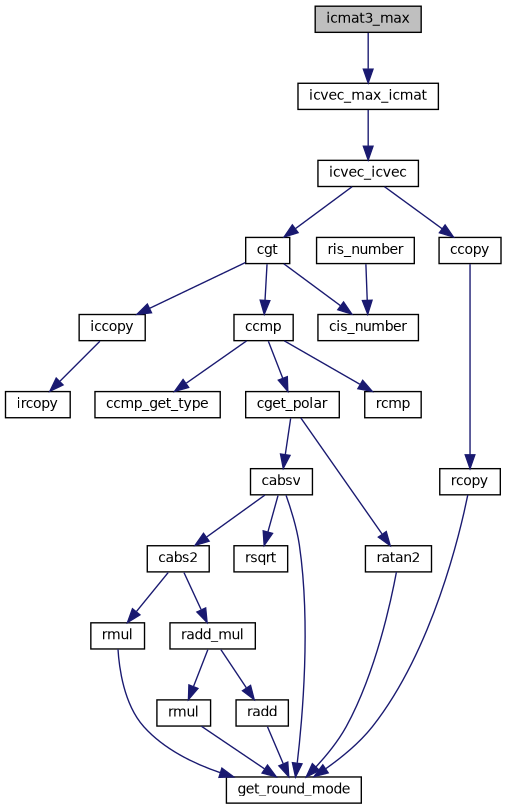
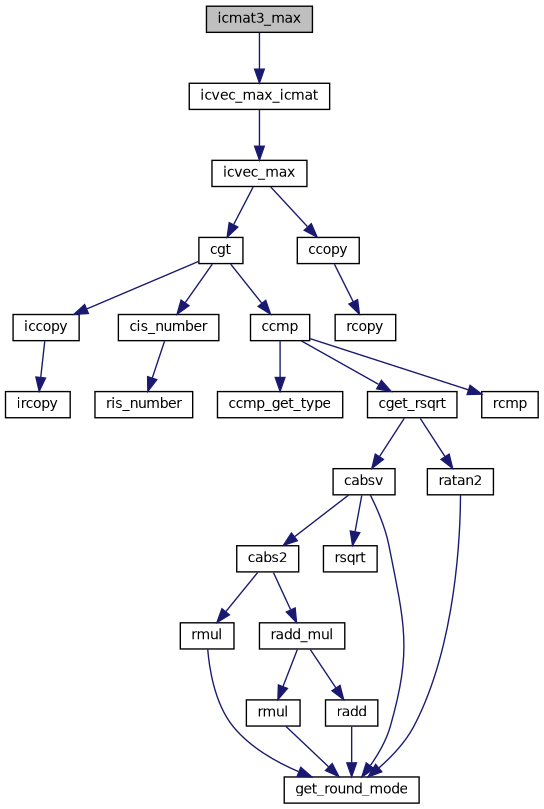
node "icvec_icvec": label "icvec_icvec" -> "icvec_max"
edge "ris_number" -> "cis_number": reversed
node "cget_polar": label "cget_polar" -> "cget_rsqrt"
edge "rcopy" -> "get_round_mode": removed
